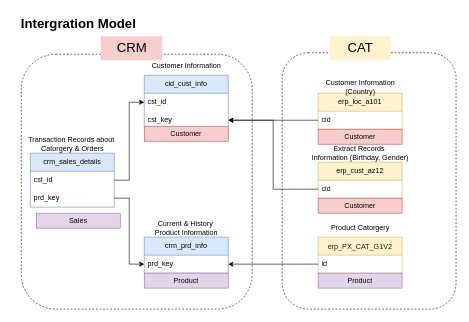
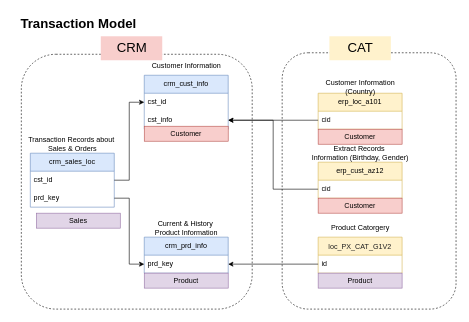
node "Intergration Model": label "Intergration Model" -> "Transaction Model"
node "cid_cust_info": label "cid_cust_info" -> "crm_cust_info"
node "cst_key": label "cst_key" -> "cst_info"
node "Transaction Records about Catorgery & Orders": label "Transaction Records about Catorgery & Orders" -> "Transaction Records about Sales & Orders"
node "crm_sales_details": label "crm_sales_details" -> "crm_sales_loc"
node "erp_PX_CAT_G1V2": label "erp_PX_CAT_G1V2" -> "loc_PX_CAT_G1V2"
